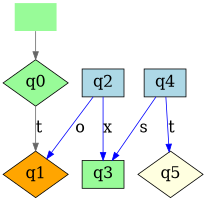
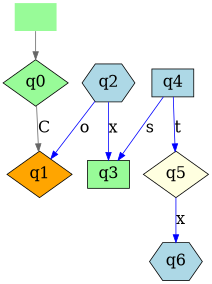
node "q2": shape box -> hexagon
edge "q0" -> "q1": label "t" -> "C"
node "q6": added
